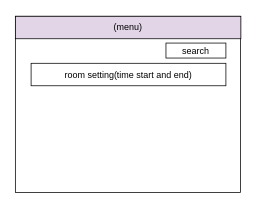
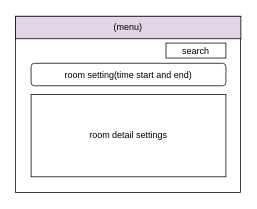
node "room setting(time start and end)": shape rectangle -> rounded rectangle
node "room detail settings": added
